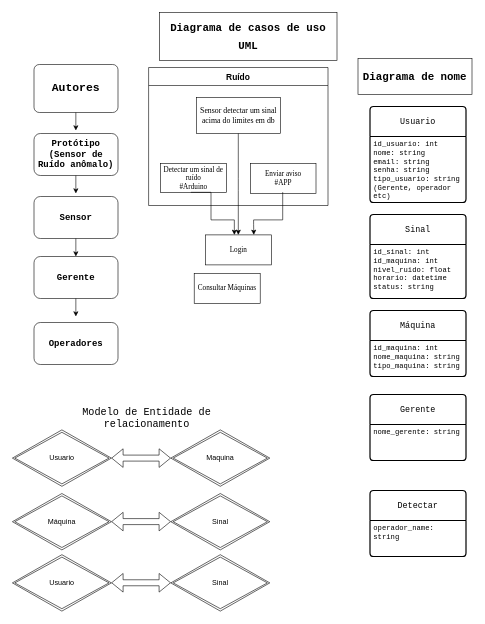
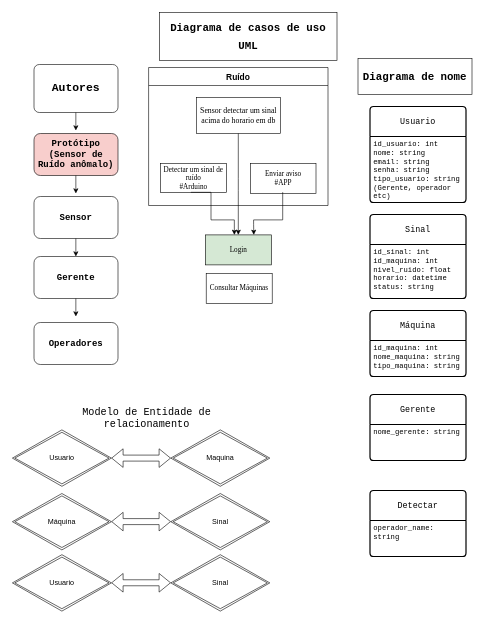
node "Sensor detectar um sinal acima do limites em db": label "Sensor detectar um sinal acima do limites em db" -> "Sensor detectar um sinal acima do horario em db"
node "Protótipo (Sensor de Ruído anômalo)": fillcolor #ffffff -> #f8cecc
node "Login": fillcolor #ffffff -> #d5e8d4
node "Consultar Máquinas": moved (227, 288) -> (239, 288)
